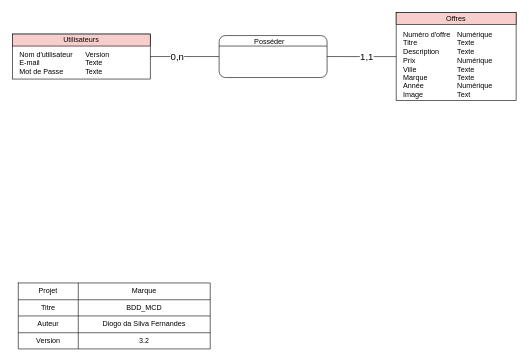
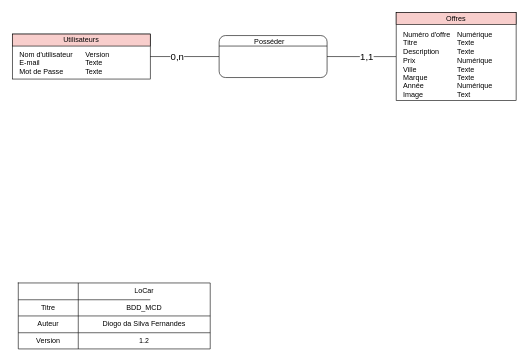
node "Projet": removed
node "Marque": label "Marque" -> "LoCar"
node "3.2": label "3.2" -> "1.2"
